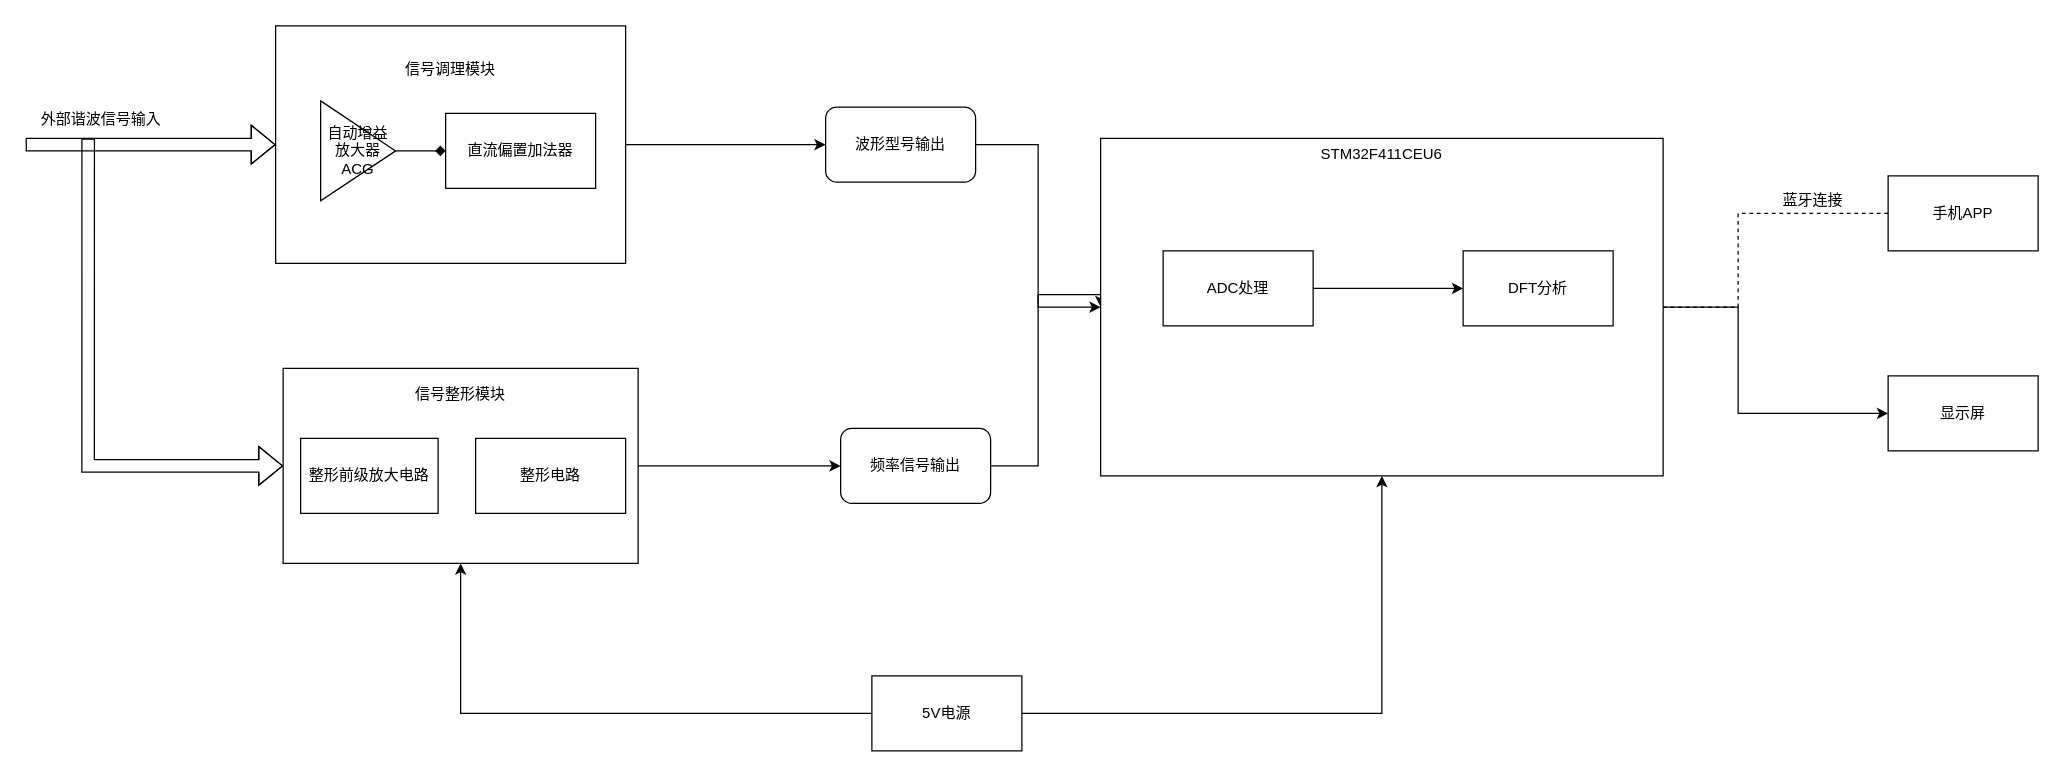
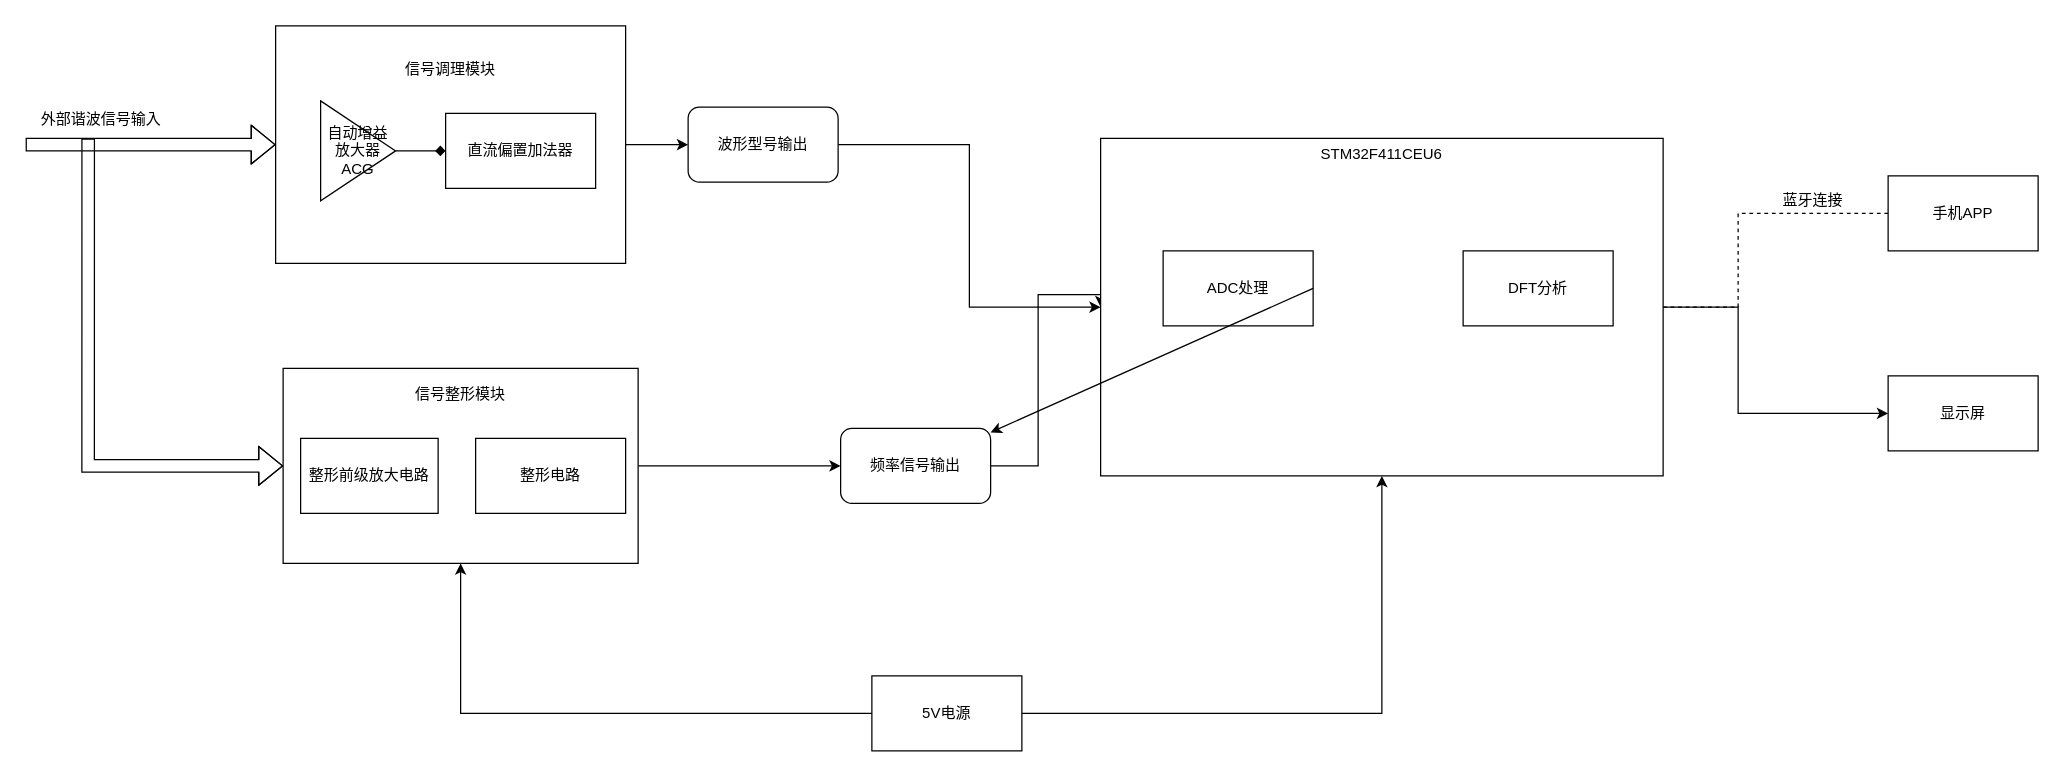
node "波形型号输出": moved (901, 144) -> (763, 144)
edge "ADC处理" -> "DFT分析": now "ADC处理" -> "频率信号输出"
